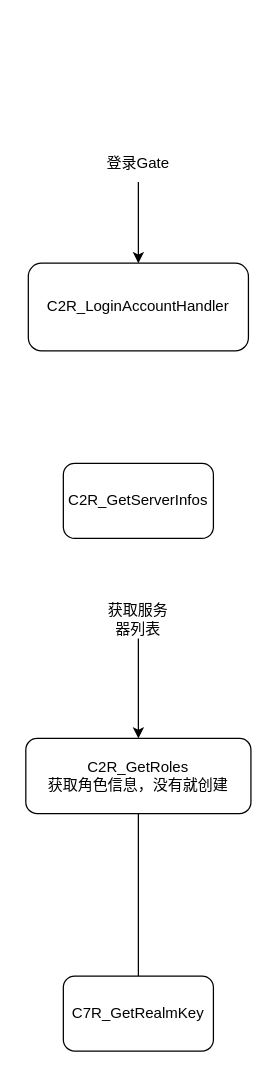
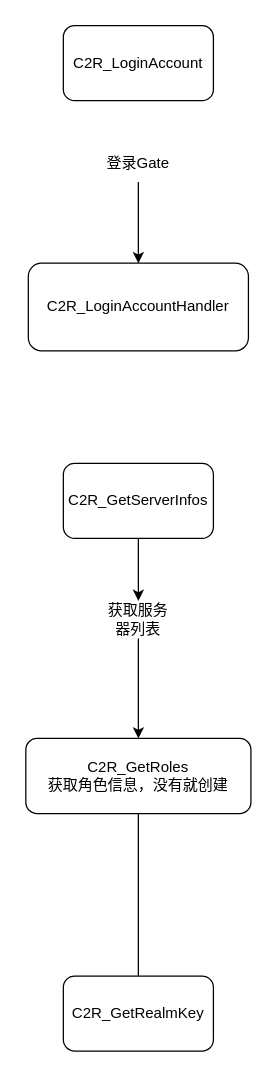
node "C2R_LoginAccount": added
edge "C2R_GetServerInfos" -> "获取服务器列表": added
node "C7R_GetRealmKey": label "C7R_GetRealmKey" -> "C2R_GetRealmKey"
